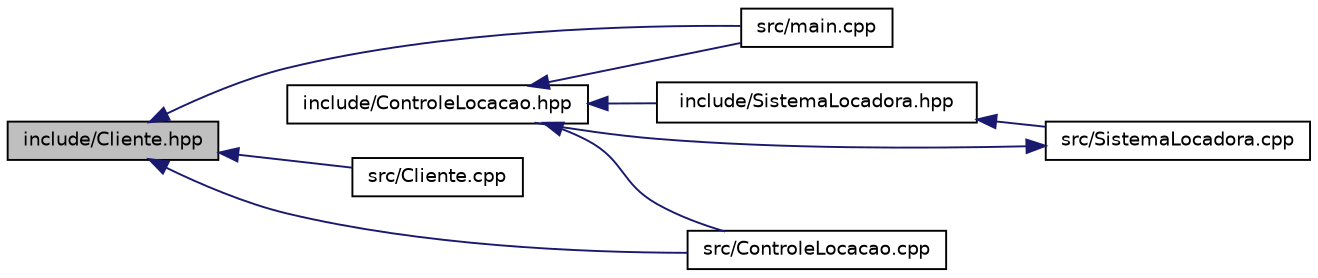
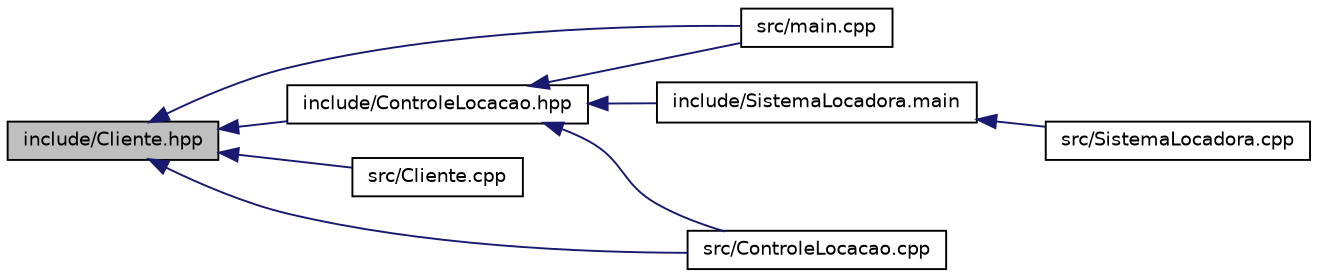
node "include/SistemaLocadora.hpp": label "include/SistemaLocadora.hpp" -> "include/SistemaLocadora.main"
edge "include/ControleLocacao.hpp" -> "src/SistemaLocadora.cpp": now "include/ControleLocacao.hpp" -> "include/Cliente.hpp"
